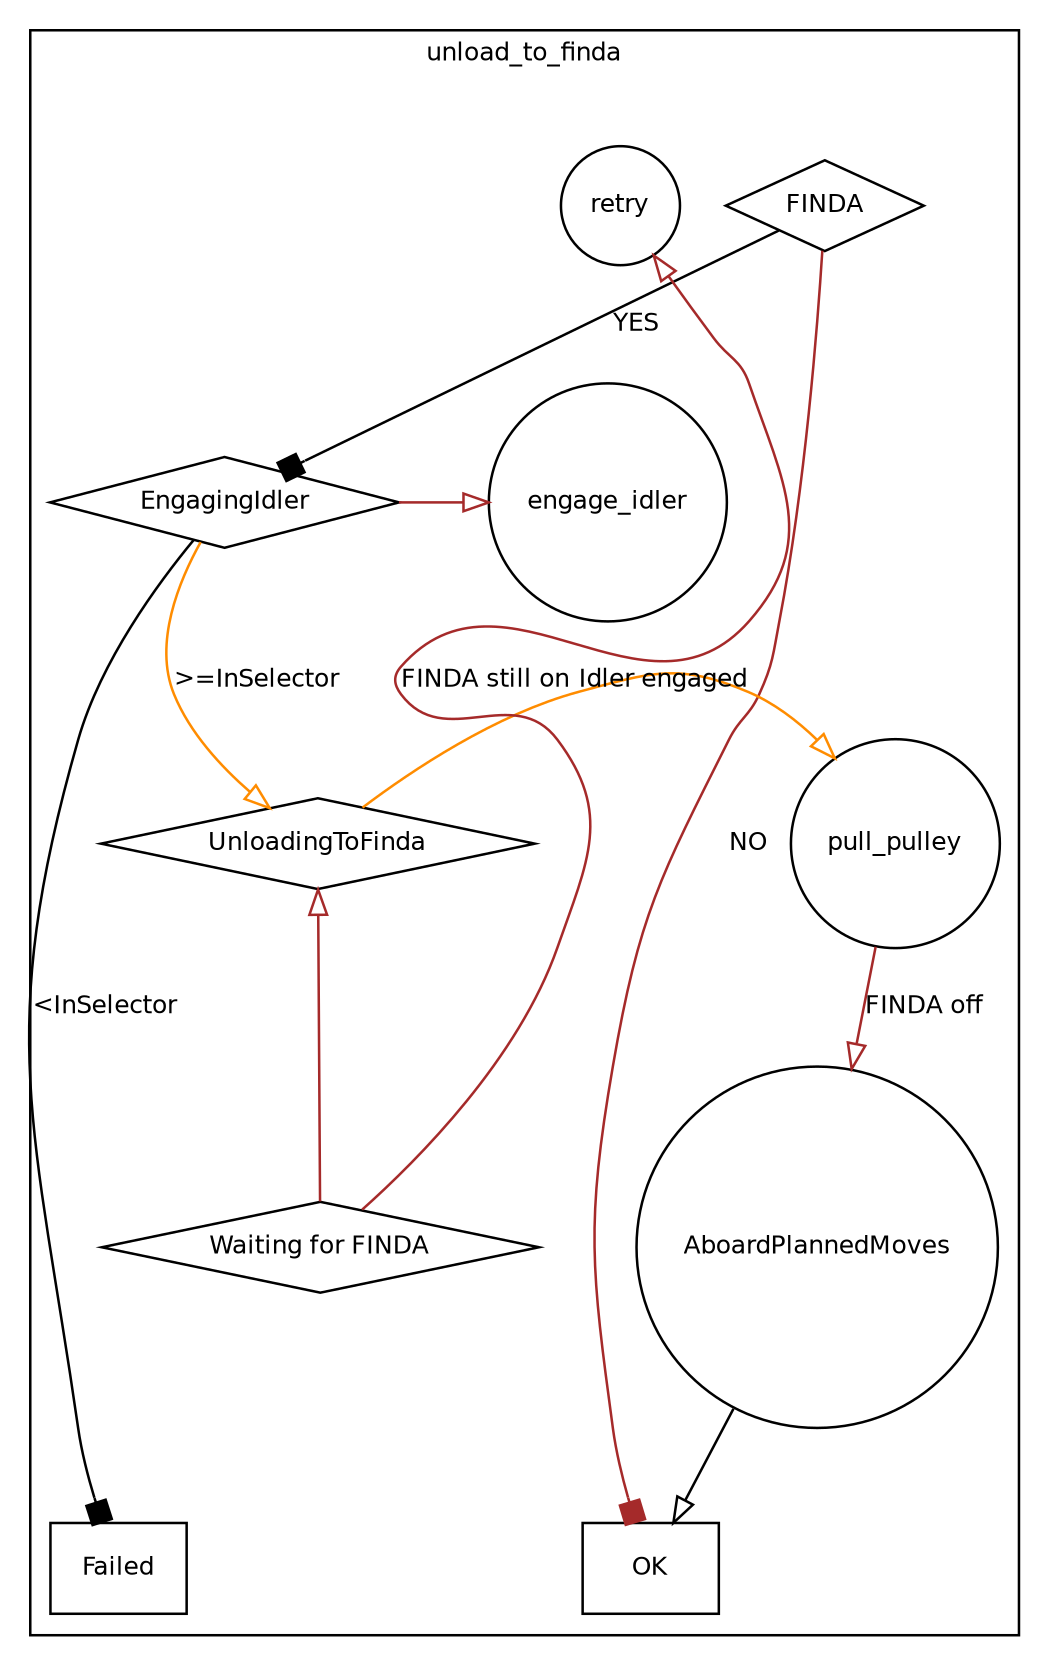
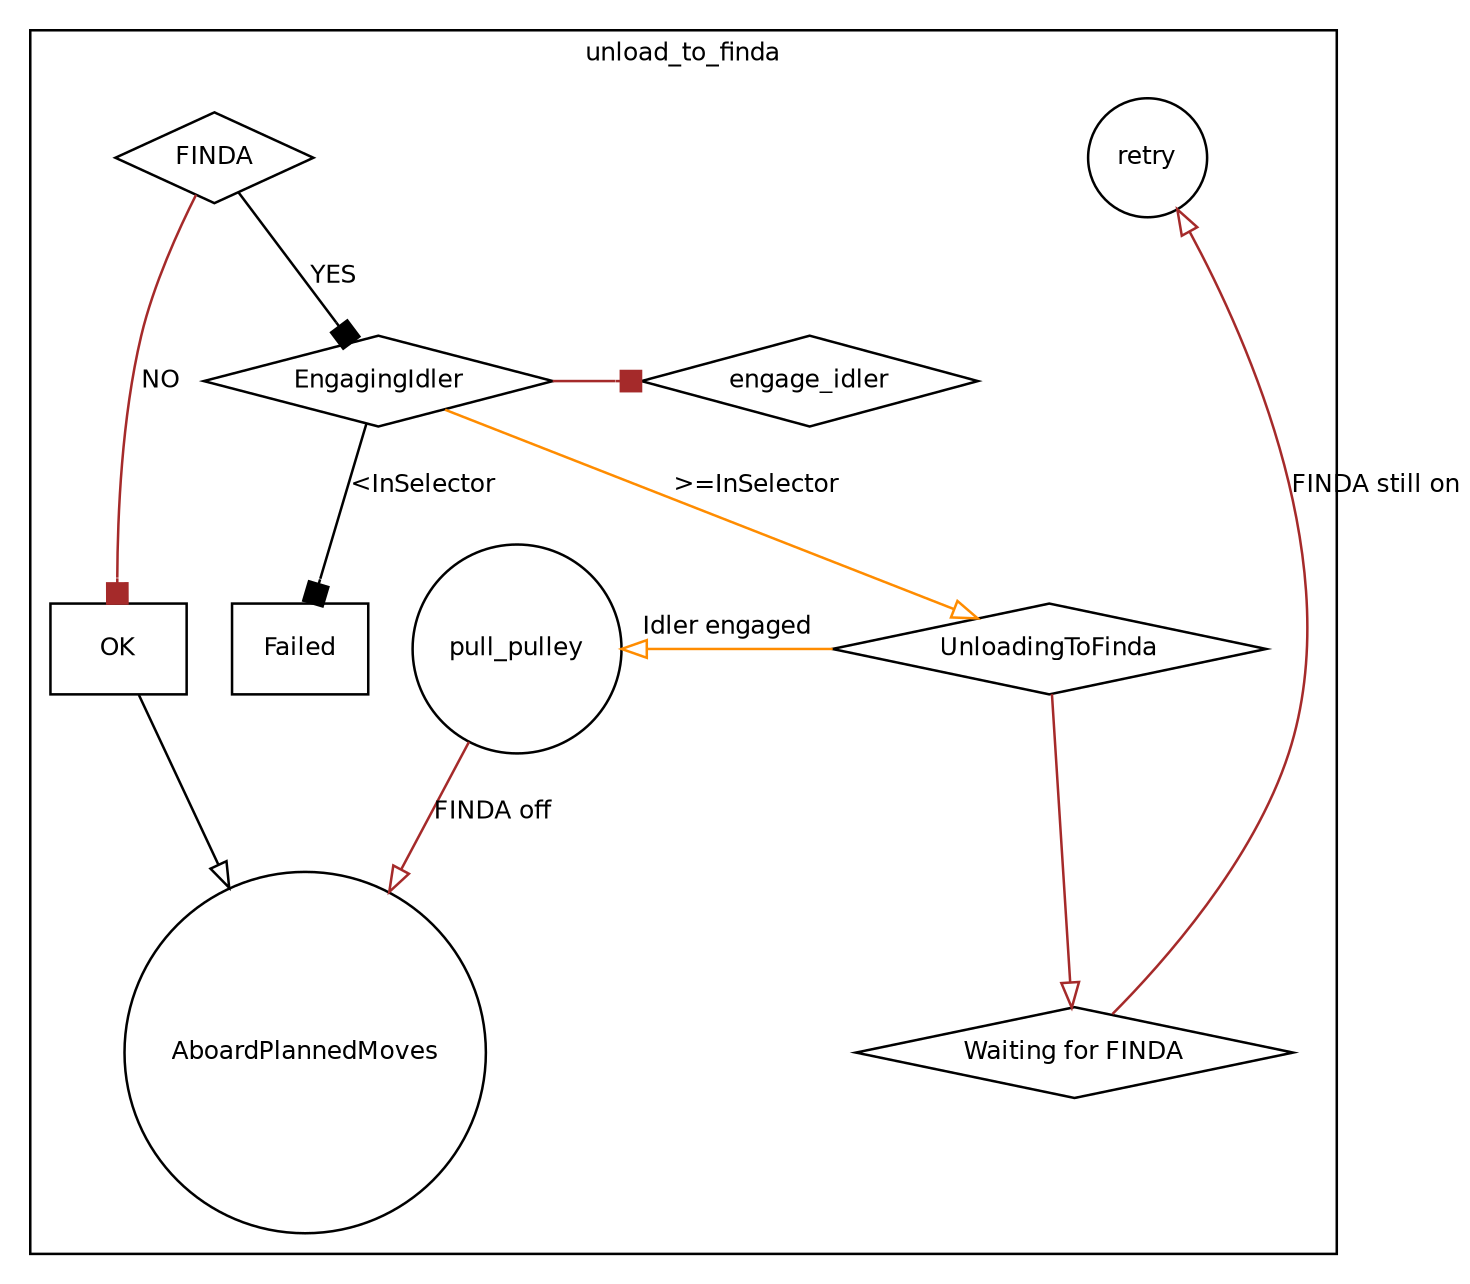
edge "EngagingIdler" -> "engage_idler": arrowhead onormal -> box
node "engage_idler": shape circle -> diamond
edge "Waiting for FINDA" -> "UnloadingToFinda": reversed
edge "AboardPlannedMoves" -> "OK": reversed
